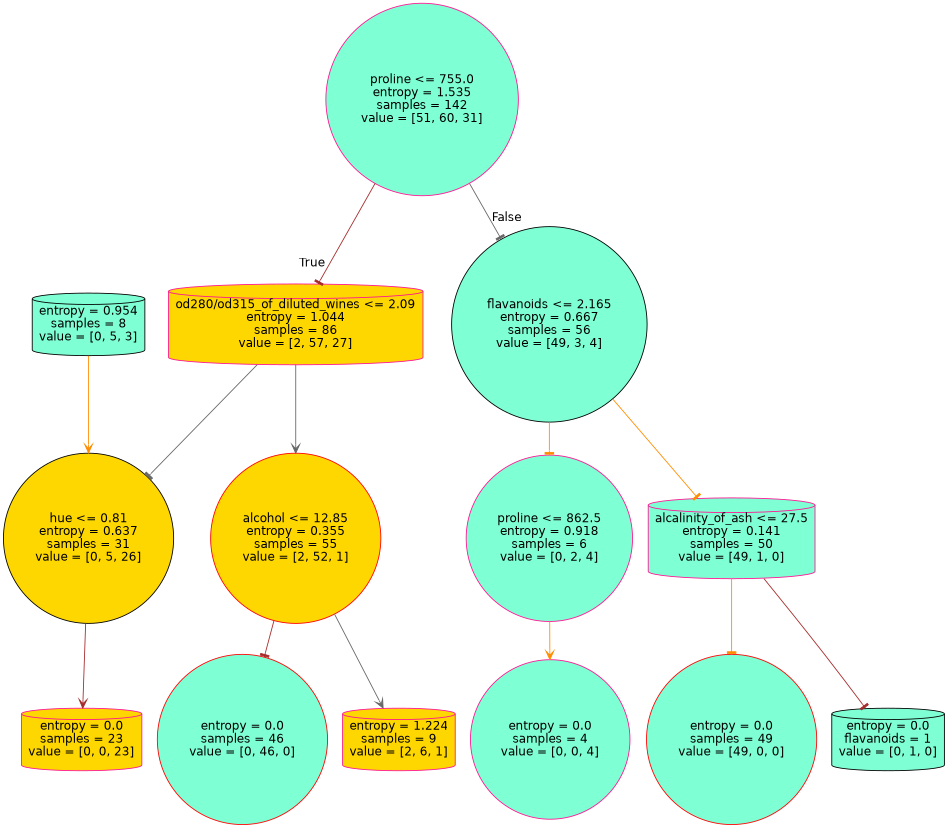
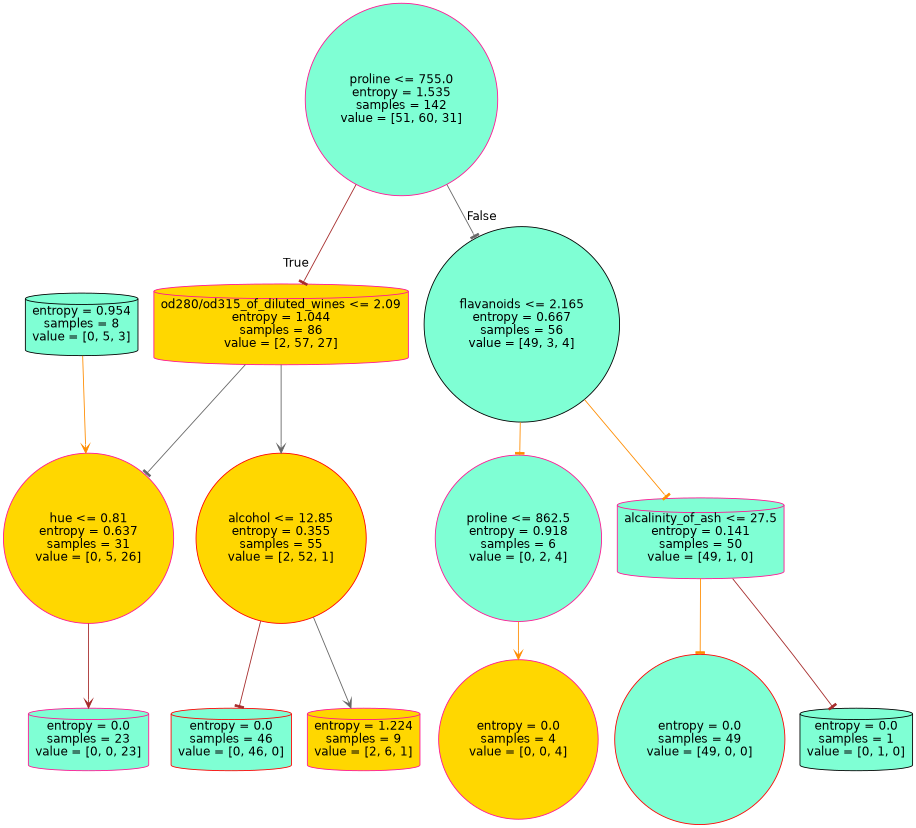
node "hue <= 0.81 entropy = 0.637 samples = 31 value = [0, 5, 26]": color black -> deeppink
node "entropy = 0.0 samples = 23 value = [0, 0, 23]": fillcolor gold -> aquamarine
node "entropy = 0.0 samples = 46 value = [0, 46, 0]": shape circle -> cylinder
node "entropy = 0.0 samples = 4 value = [0, 0, 4]": fillcolor aquamarine -> gold
node "entropy = 0.0 flavanoids = 1 value = [0, 1, 0]": label "entropy = 0.0 flavanoids = 1 value = [0, 1, 0]" -> "entropy = 0.0 samples = 1 value = [0, 1, 0]"
